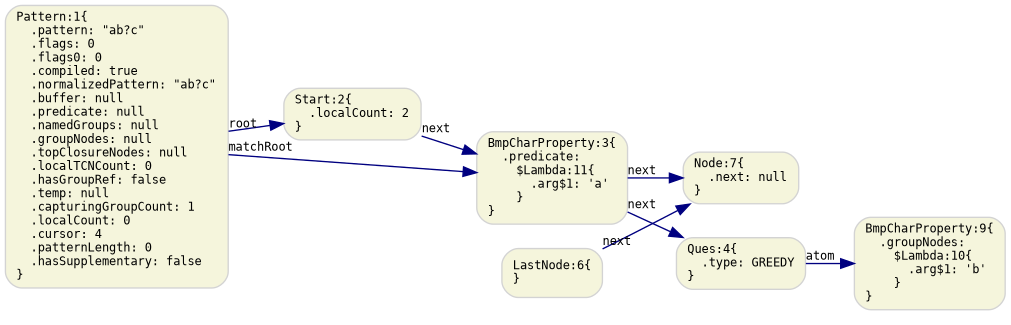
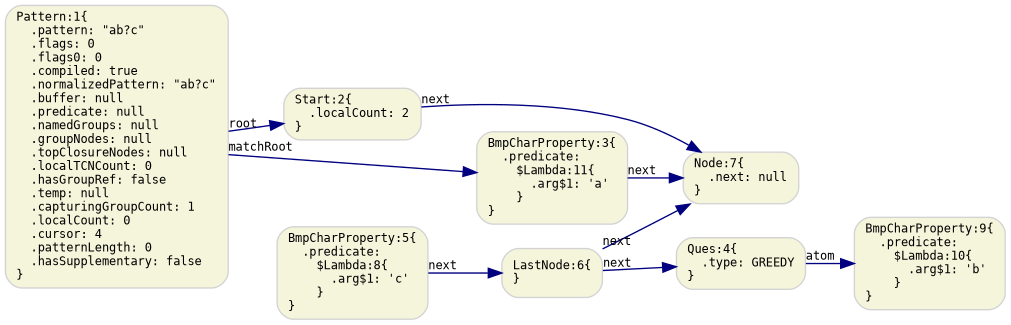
edge "Start:2{ .localCount: 2 }" -> "BmpCharProperty:3{ .predicate: $Lambda:11{ .arg$1: 'a' } }": now "Start:2{ .localCount: 2 }" -> "Node:7{ .next: null }"
edge "BmpCharProperty:3{ .predicate: $Lambda:11{ .arg$1: 'a' } }" -> "Ques:4{ .type: GREEDY }": now "LastNode:6{ }" -> "Ques:4{ .type: GREEDY }"
node "BmpCharProperty:9{ .groupNodes: $Lambda:10{ .arg$1: 'b' } }": label "BmpCharProperty:9{ .groupNodes: $Lambda:10{ .arg$1: 'b' } }" -> "BmpCharProperty:9{ .predicate: $Lambda:10{ .arg$1: 'b' } }"
node "BmpCharProperty:5{ .predicate: $Lambda:8{ .arg$1: 'c' } }": added
